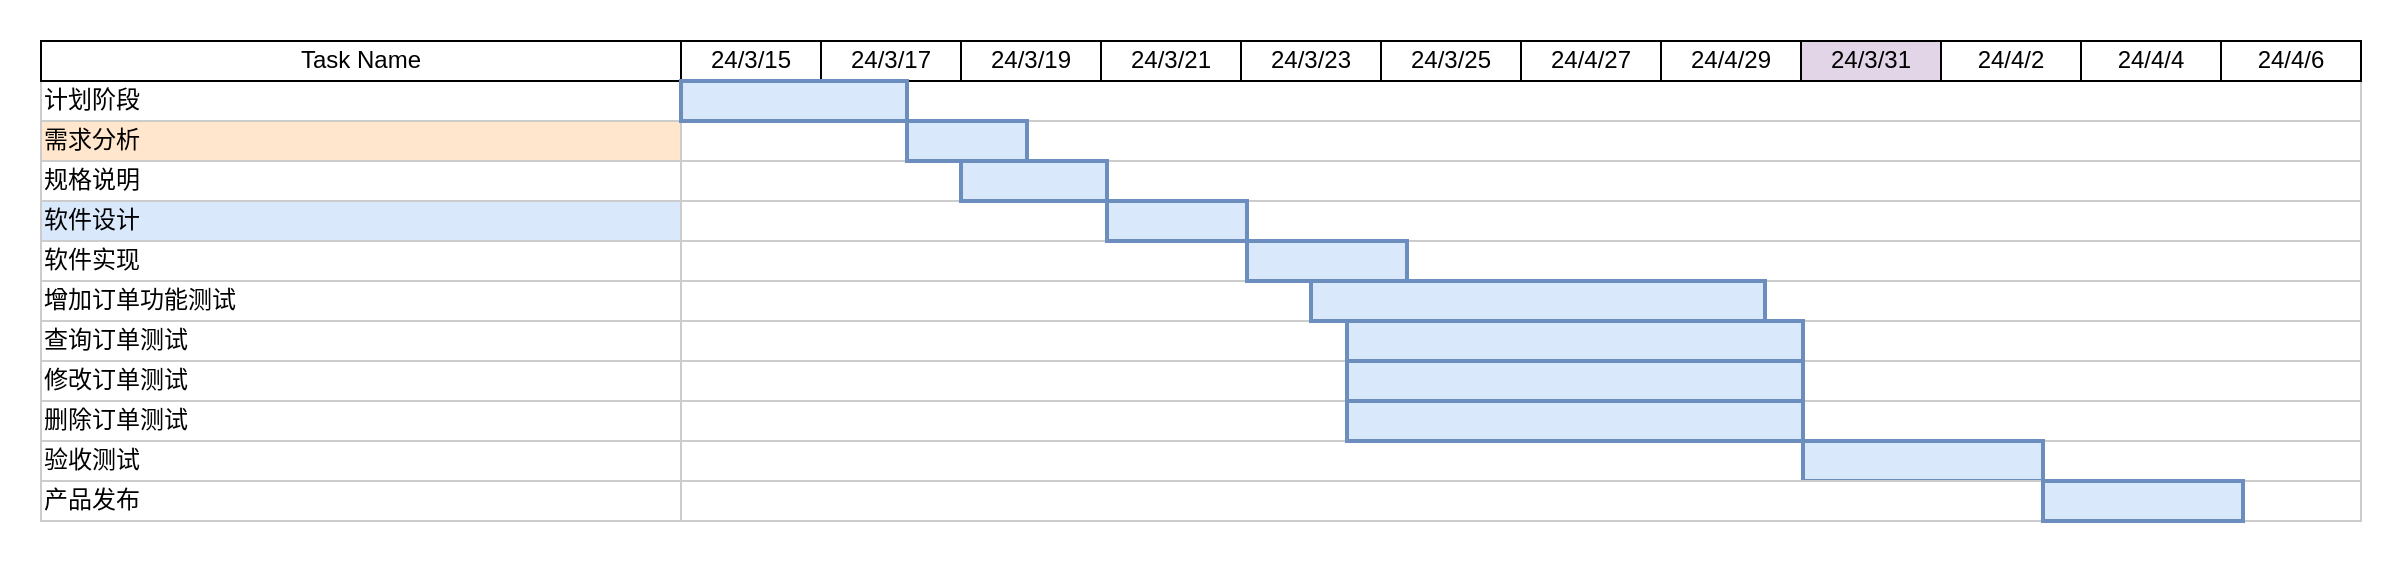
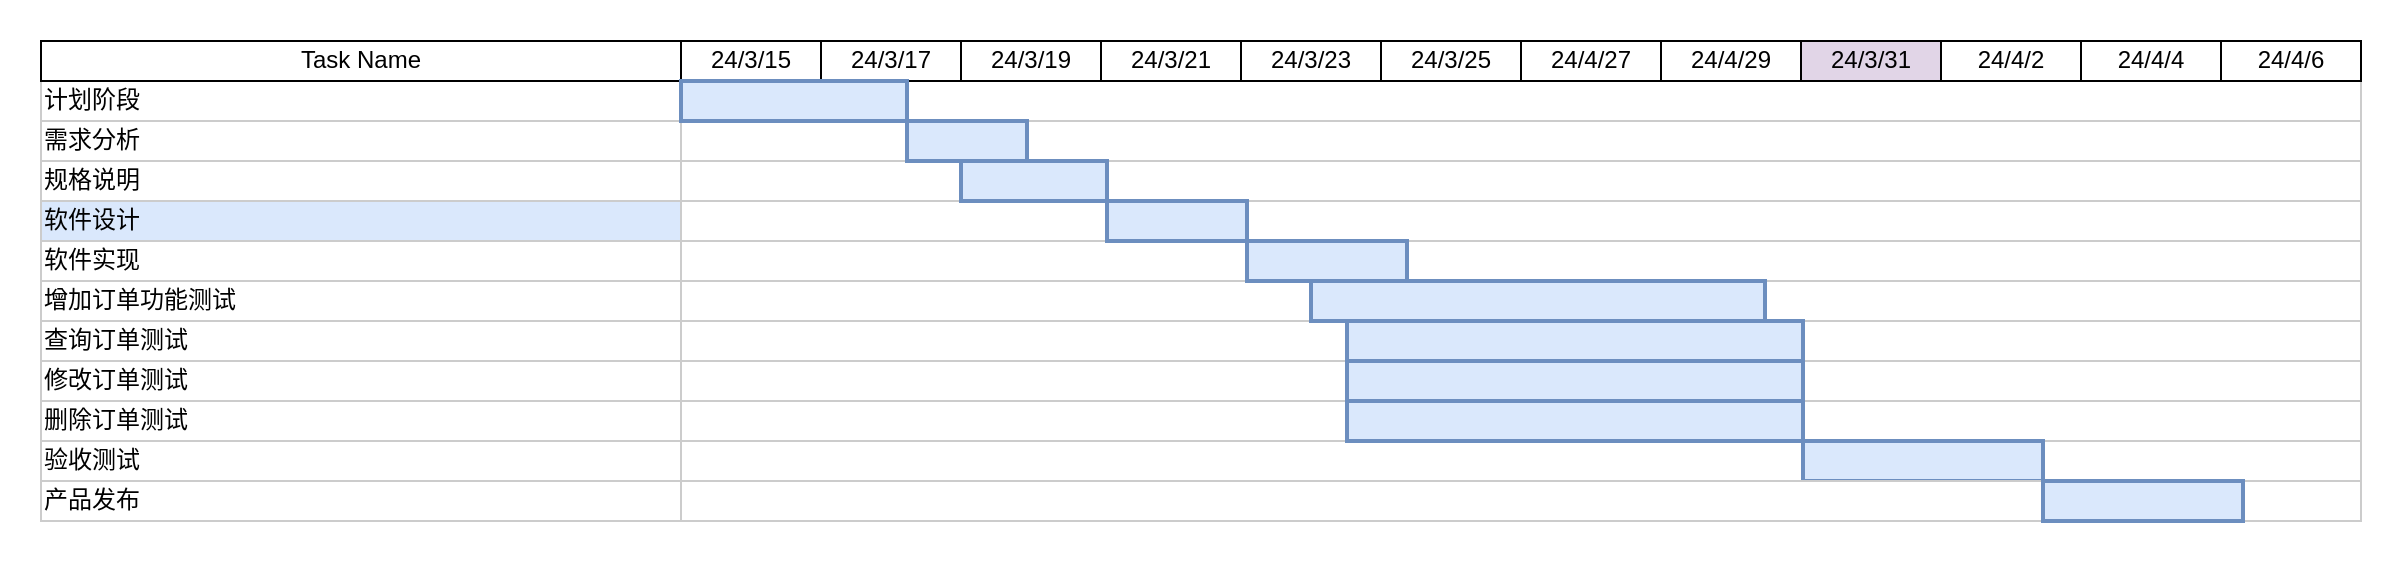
node "需求分析": fillcolor #ffe6cc -> #ffffff
